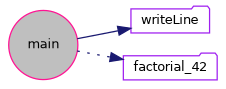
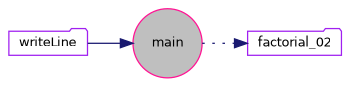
edge "main" -> "writeLine": reversed
node "factorial_42": label "factorial_42" -> "factorial_02"
